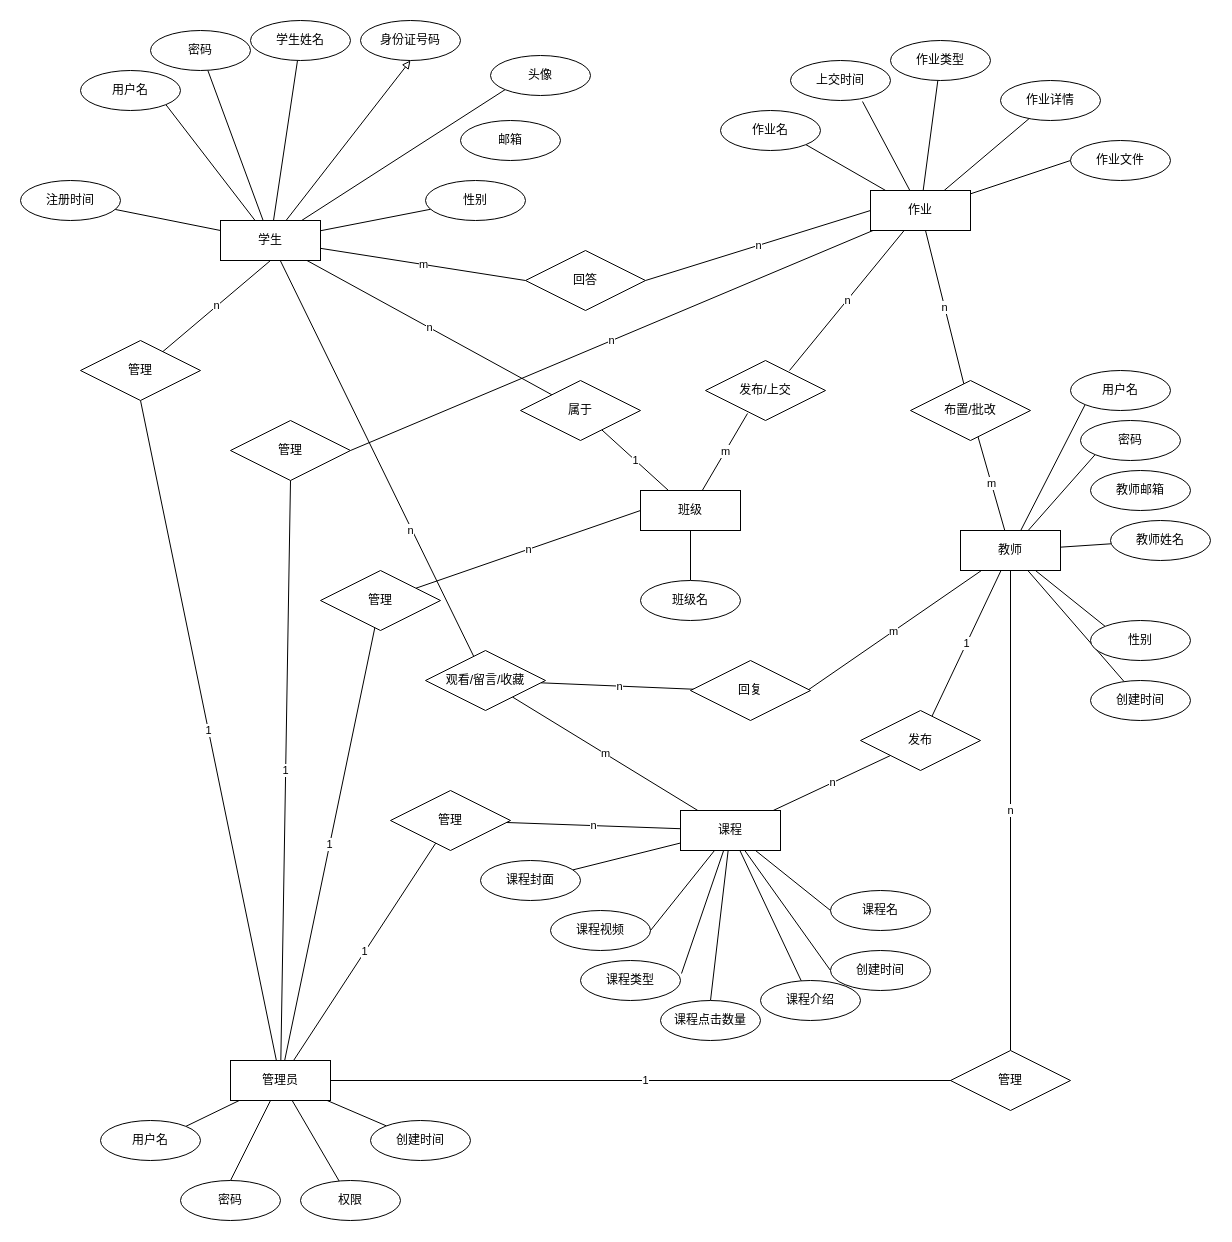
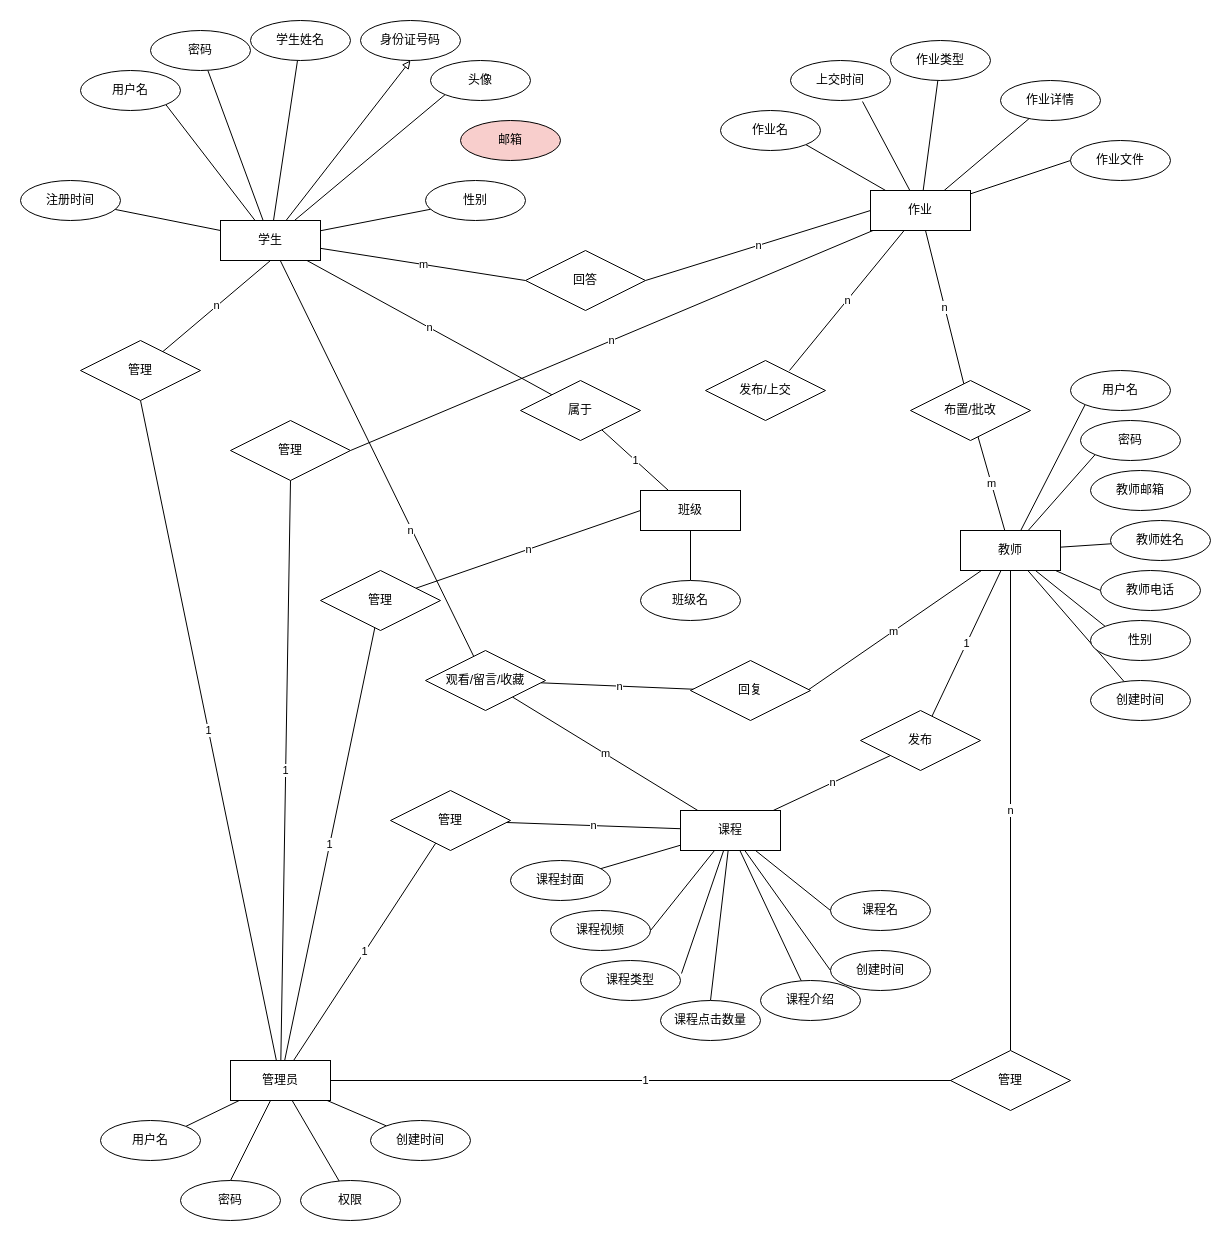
node "头像": moved (541, 76) -> (481, 81)
node "邮箱": fillcolor #ffffff -> #f8cecc
edge "发布/上交" -- "班级": removed, label "m"
edge "教师" -- "教师电话": added
node "教师电话": added
node "课程封面": moved (531, 881) -> (561, 881)
